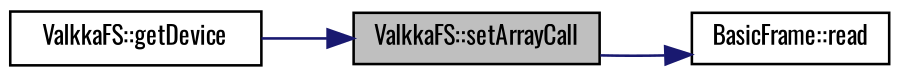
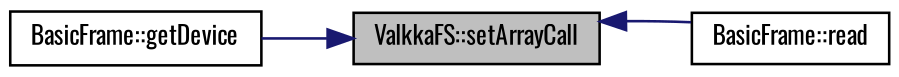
node "ValkkaFS::getDevice": label "ValkkaFS::getDevice" -> "BasicFrame::getDevice"
edge "ValkkaFS::setArrayCall" -> "BasicFrame::read": reversed
